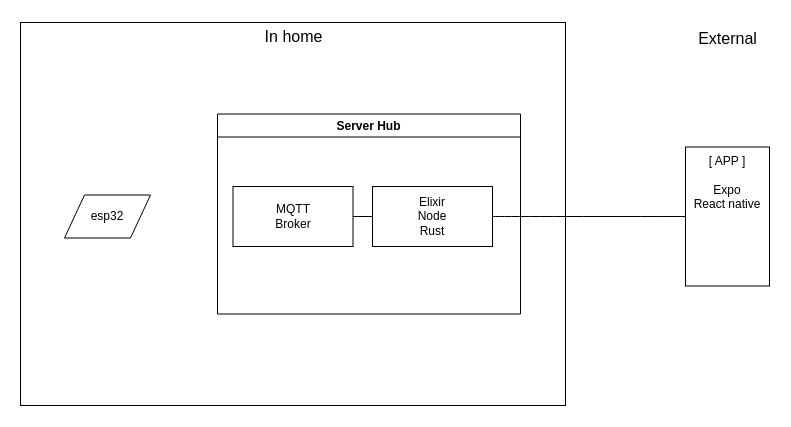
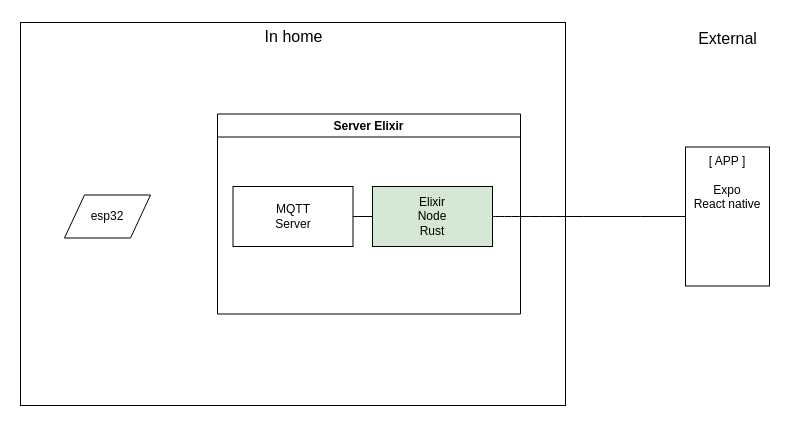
node "Server Hub": label "Server Hub" -> "Server Elixir"
node "MQTT Broker": label "MQTT Broker" -> "MQTT Server"
node "Elixir Node Rust": fillcolor #ffffff -> #d5e8d4
